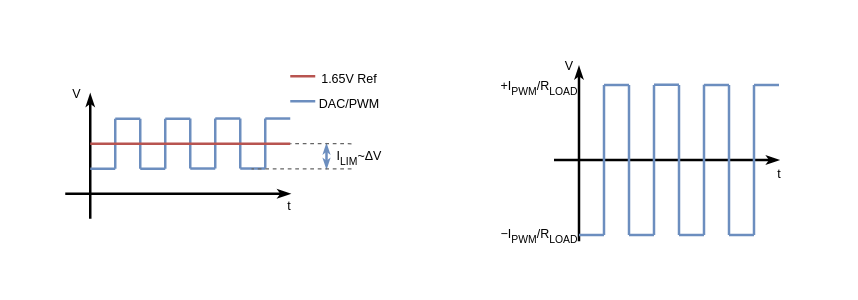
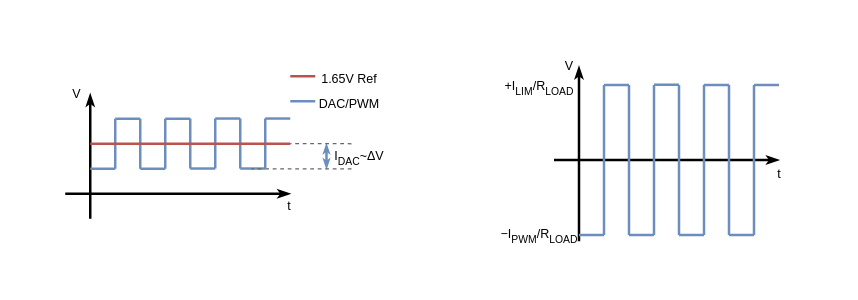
node "+IPWM/RLOAD": label "+IPWM/RLOAD" -> "+ILIM/RLOAD"
node "ILIM~ΔV": label "ILIM~ΔV" -> "IDAC~ΔV"
